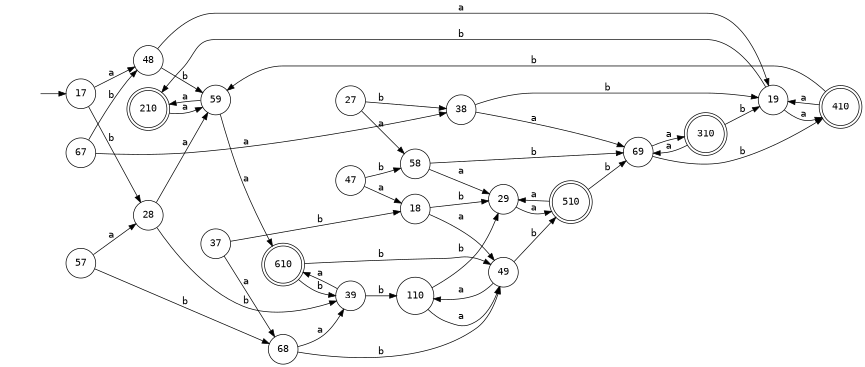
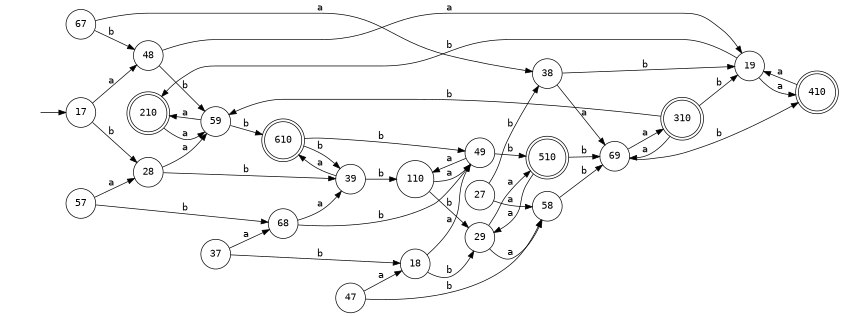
edge "410" -> "59": now "310" -> "59"
edge "59" -> "610": label "a" -> "b"
edge "58" -> "29": reversed
